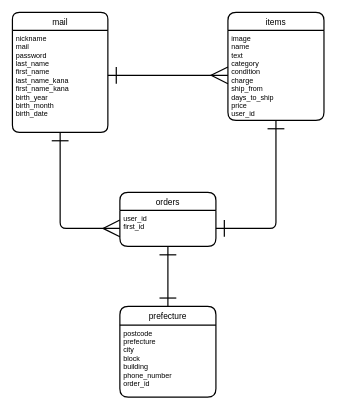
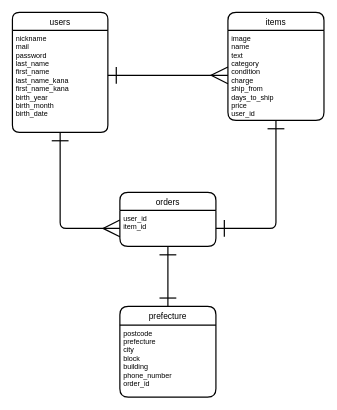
node "mail": label "mail" -> "users"
node "user_id first_id": label "user_id first_id" -> "user_id item_id"
